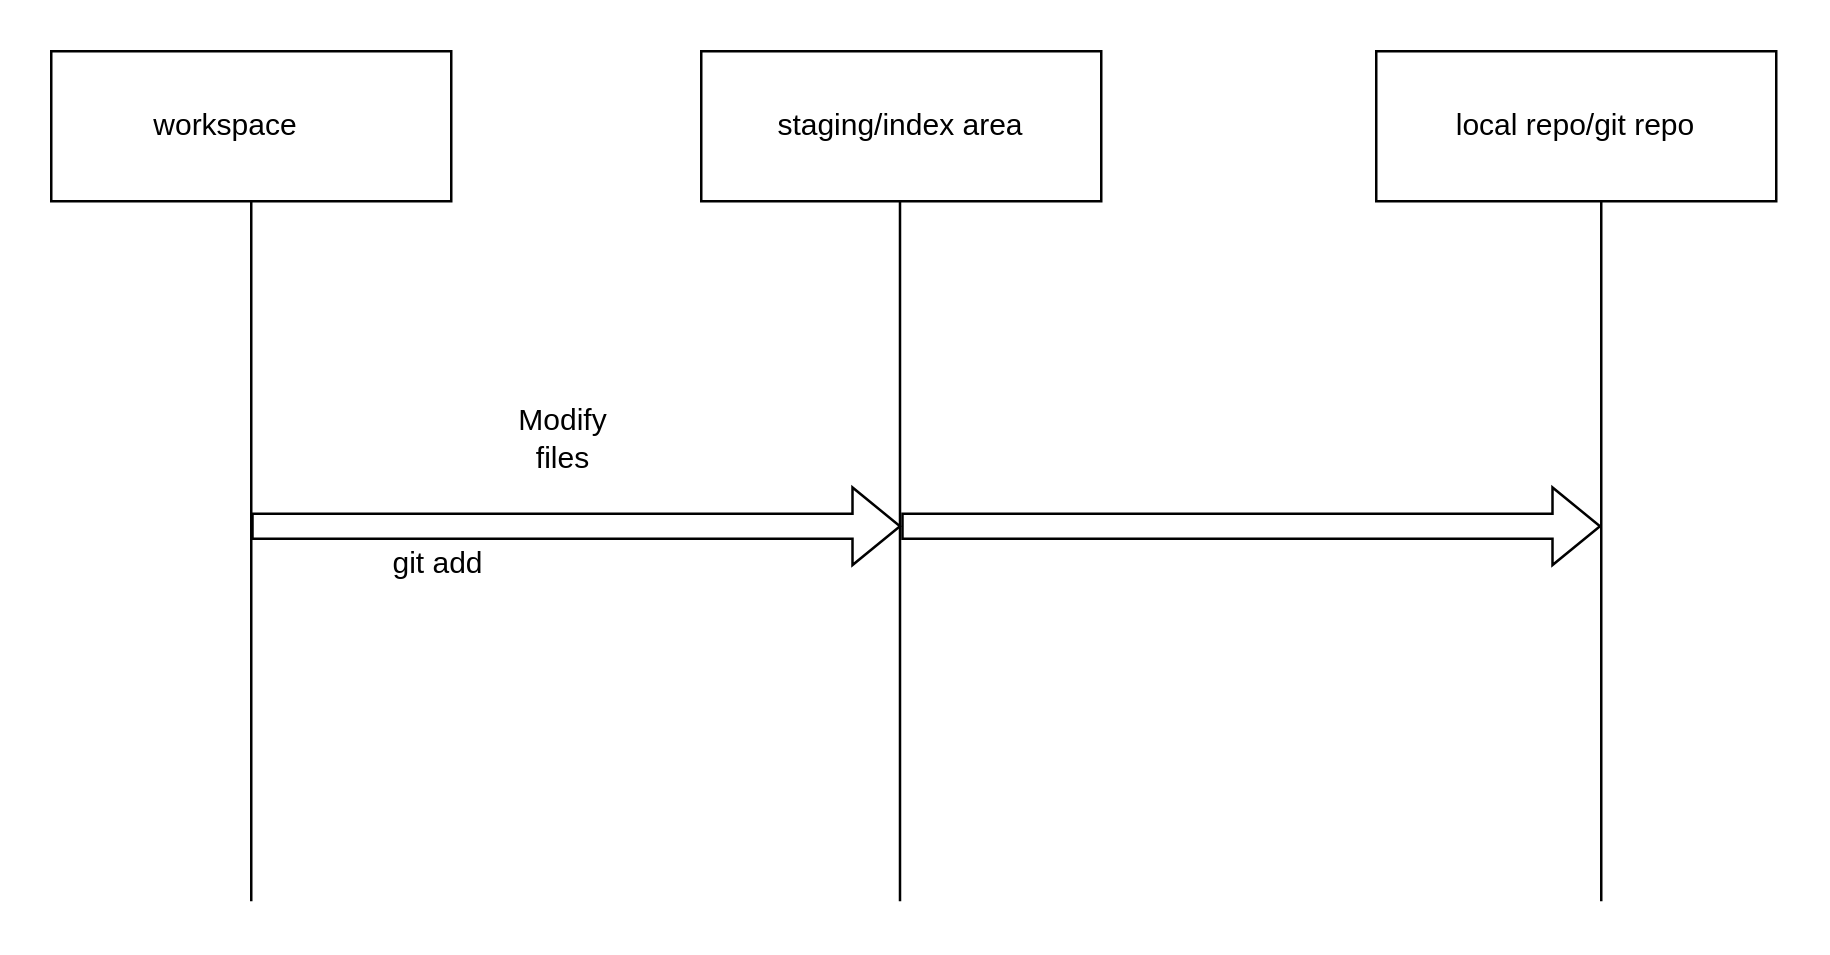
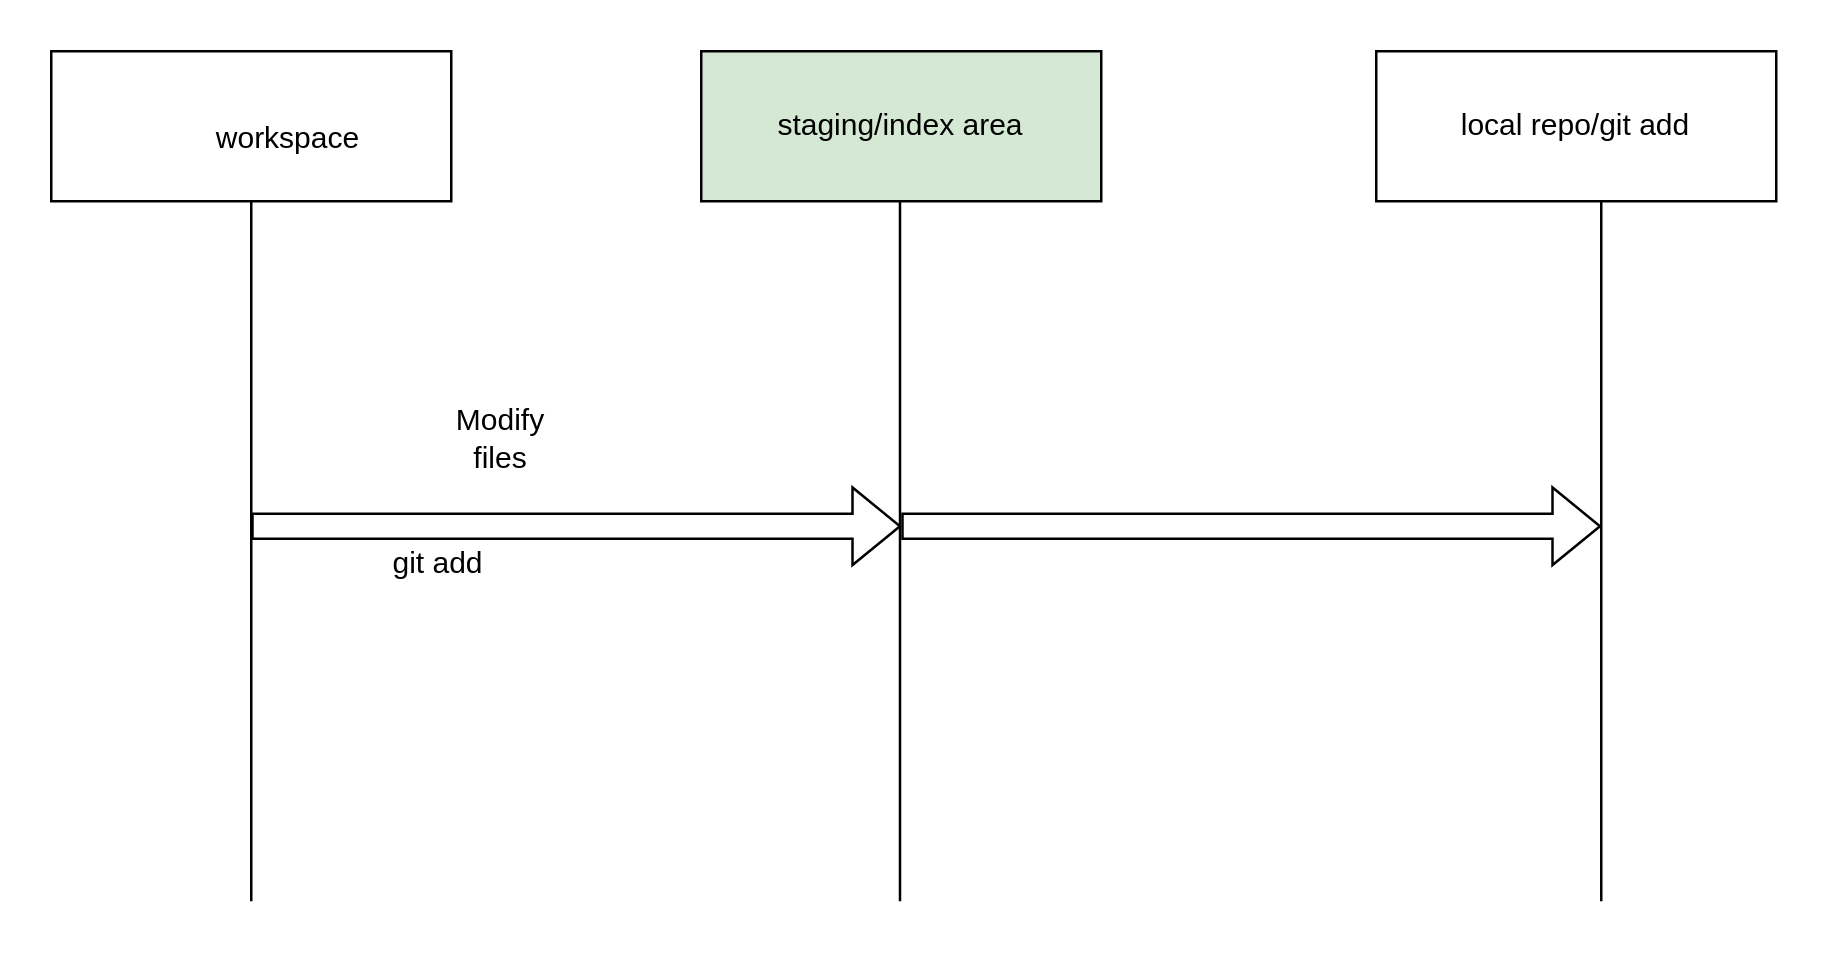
node "workspace": moved (226, 126) -> (289, 139)
node "staging/index area": fillcolor #ffffff -> #d5e8d4
node "local repo/git repo": label "local repo/git repo" -> "local repo/git add"
node "Modify files": moved (564, 439) -> (501, 439)
